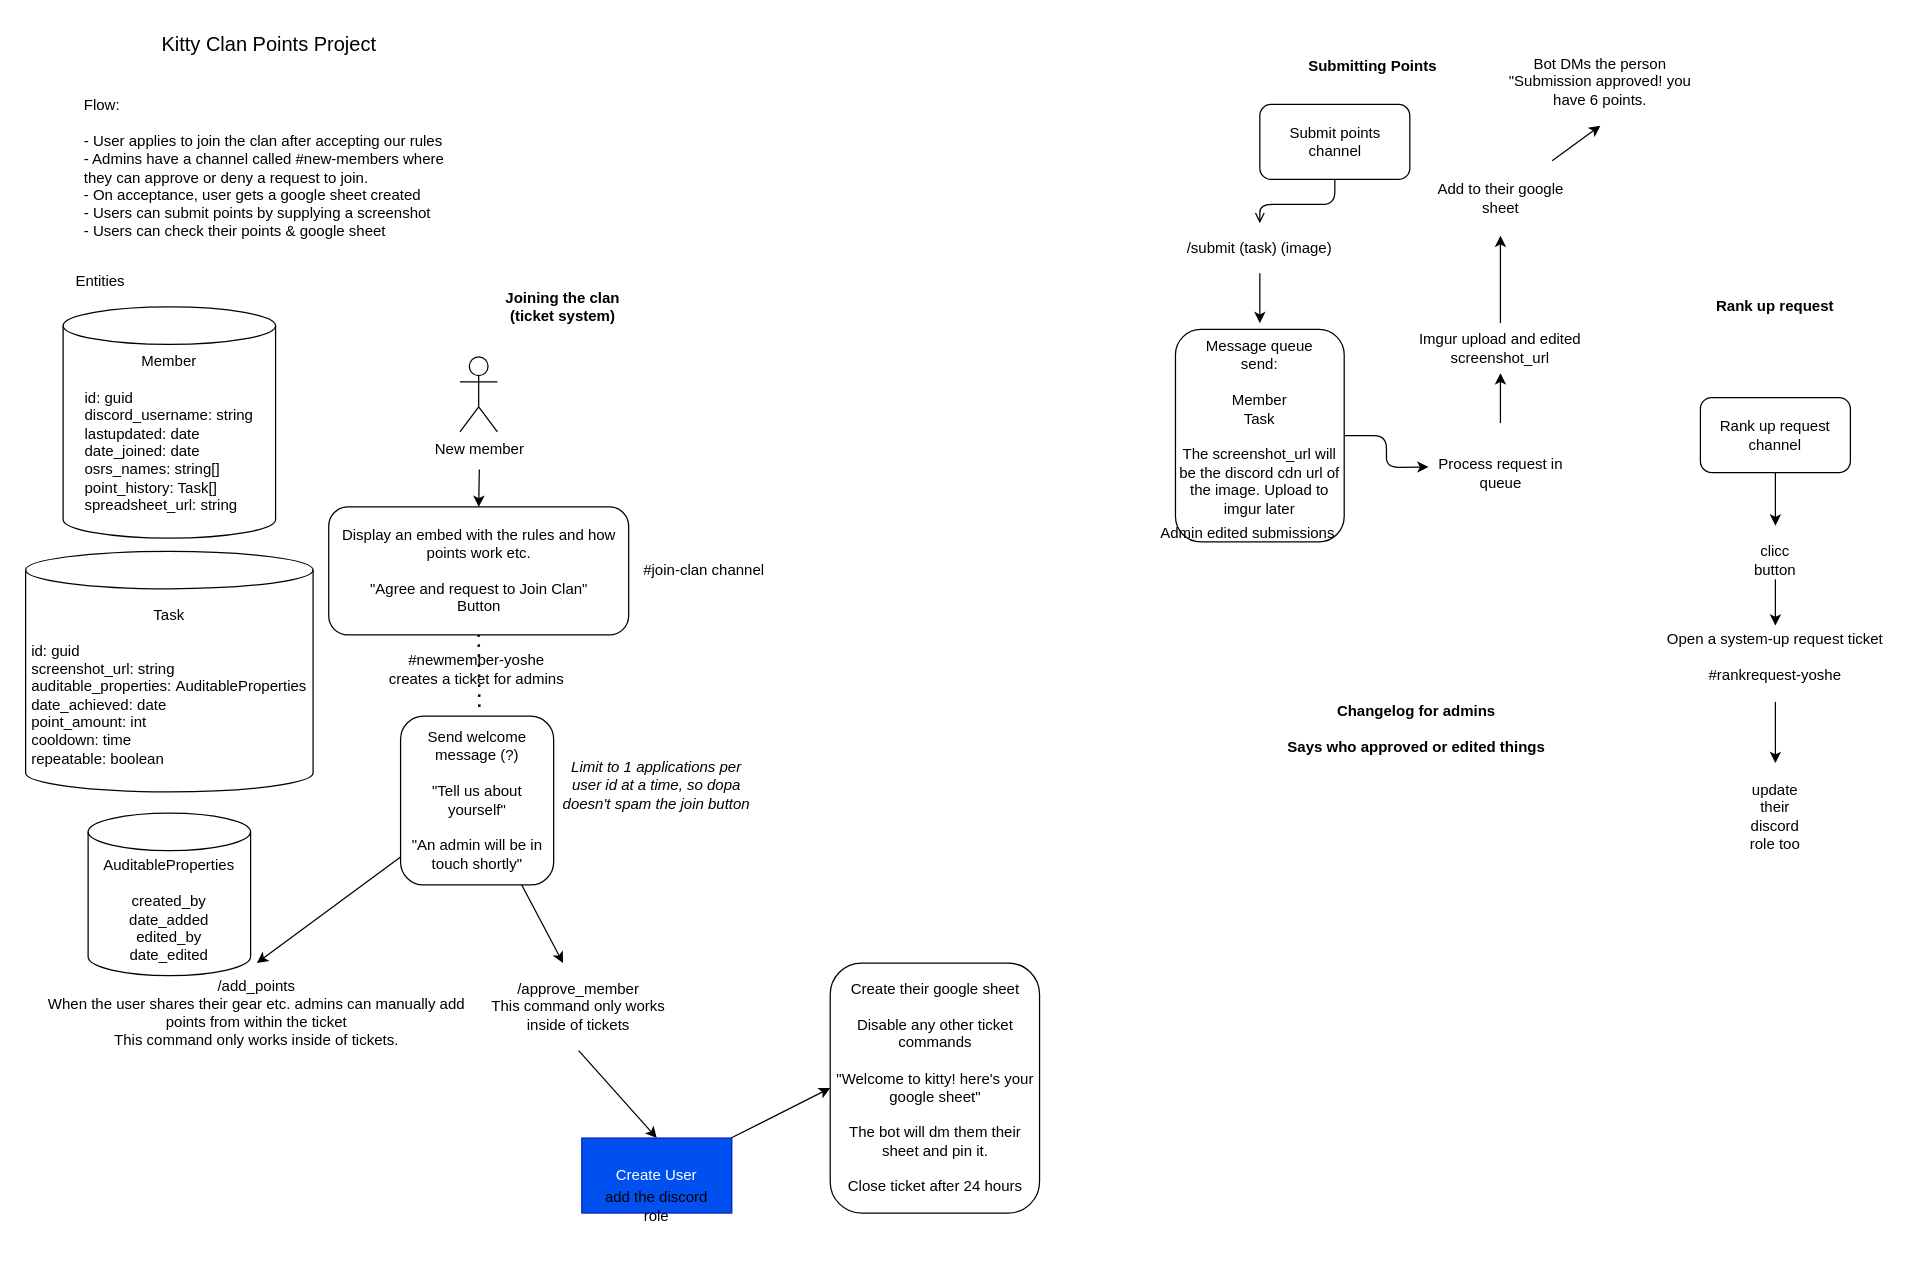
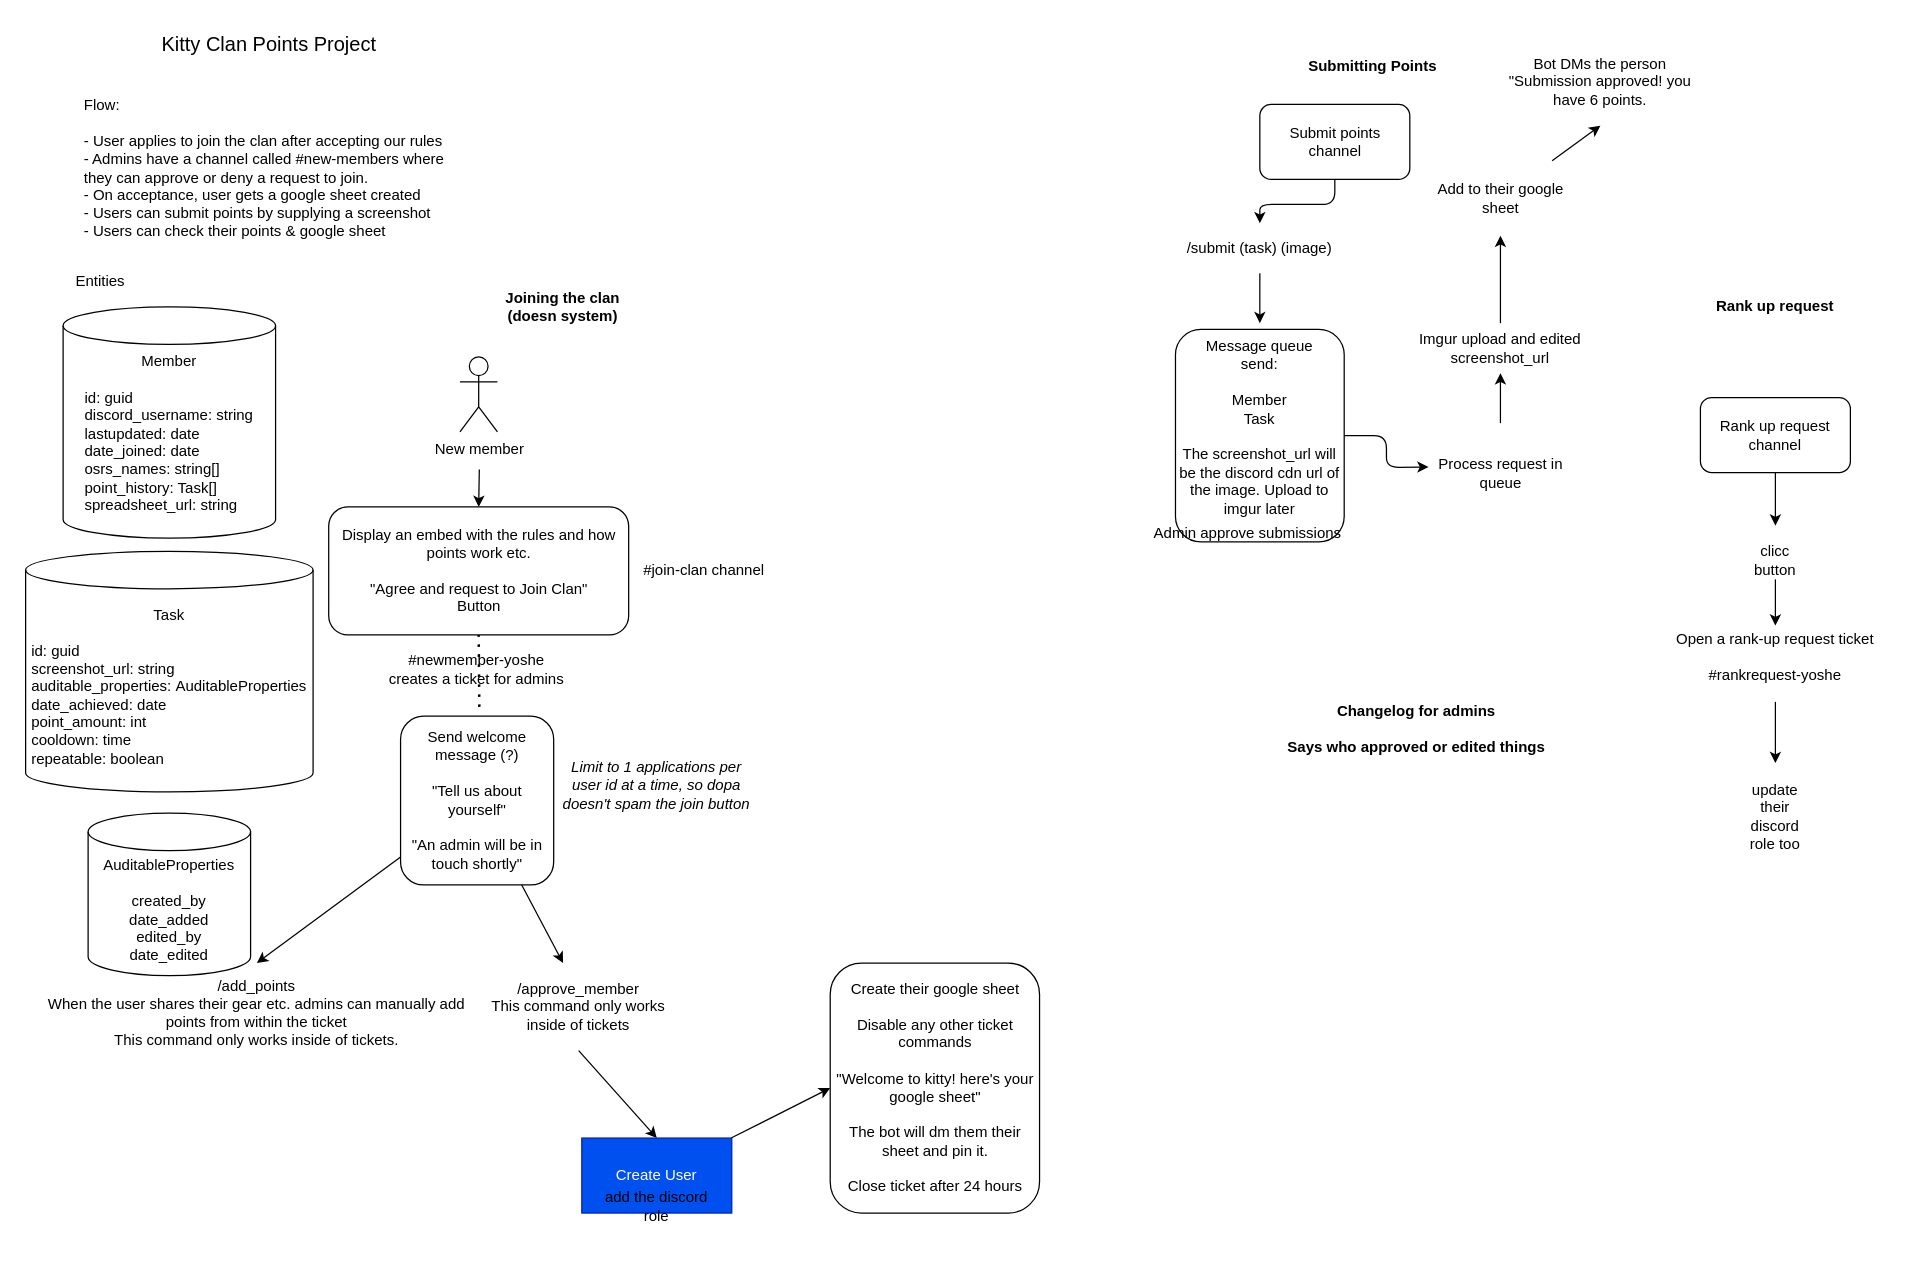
edge "Submit points channel" -> "/submit (task) (image)": arrowhead open -> classic
node "Joining the clan (ticket system)": label "Joining the clan (ticket system)" -> "Joining the clan (doesn system)"
node "Admin edited submissions": label "Admin edited submissions" -> "Admin approve submissions"
node "Open a system-up request ticket #rankrequest-yoshe": label "Open a system-up request ticket #rankrequest-yoshe" -> "Open a rank-up request ticket #rankrequest-yoshe"
